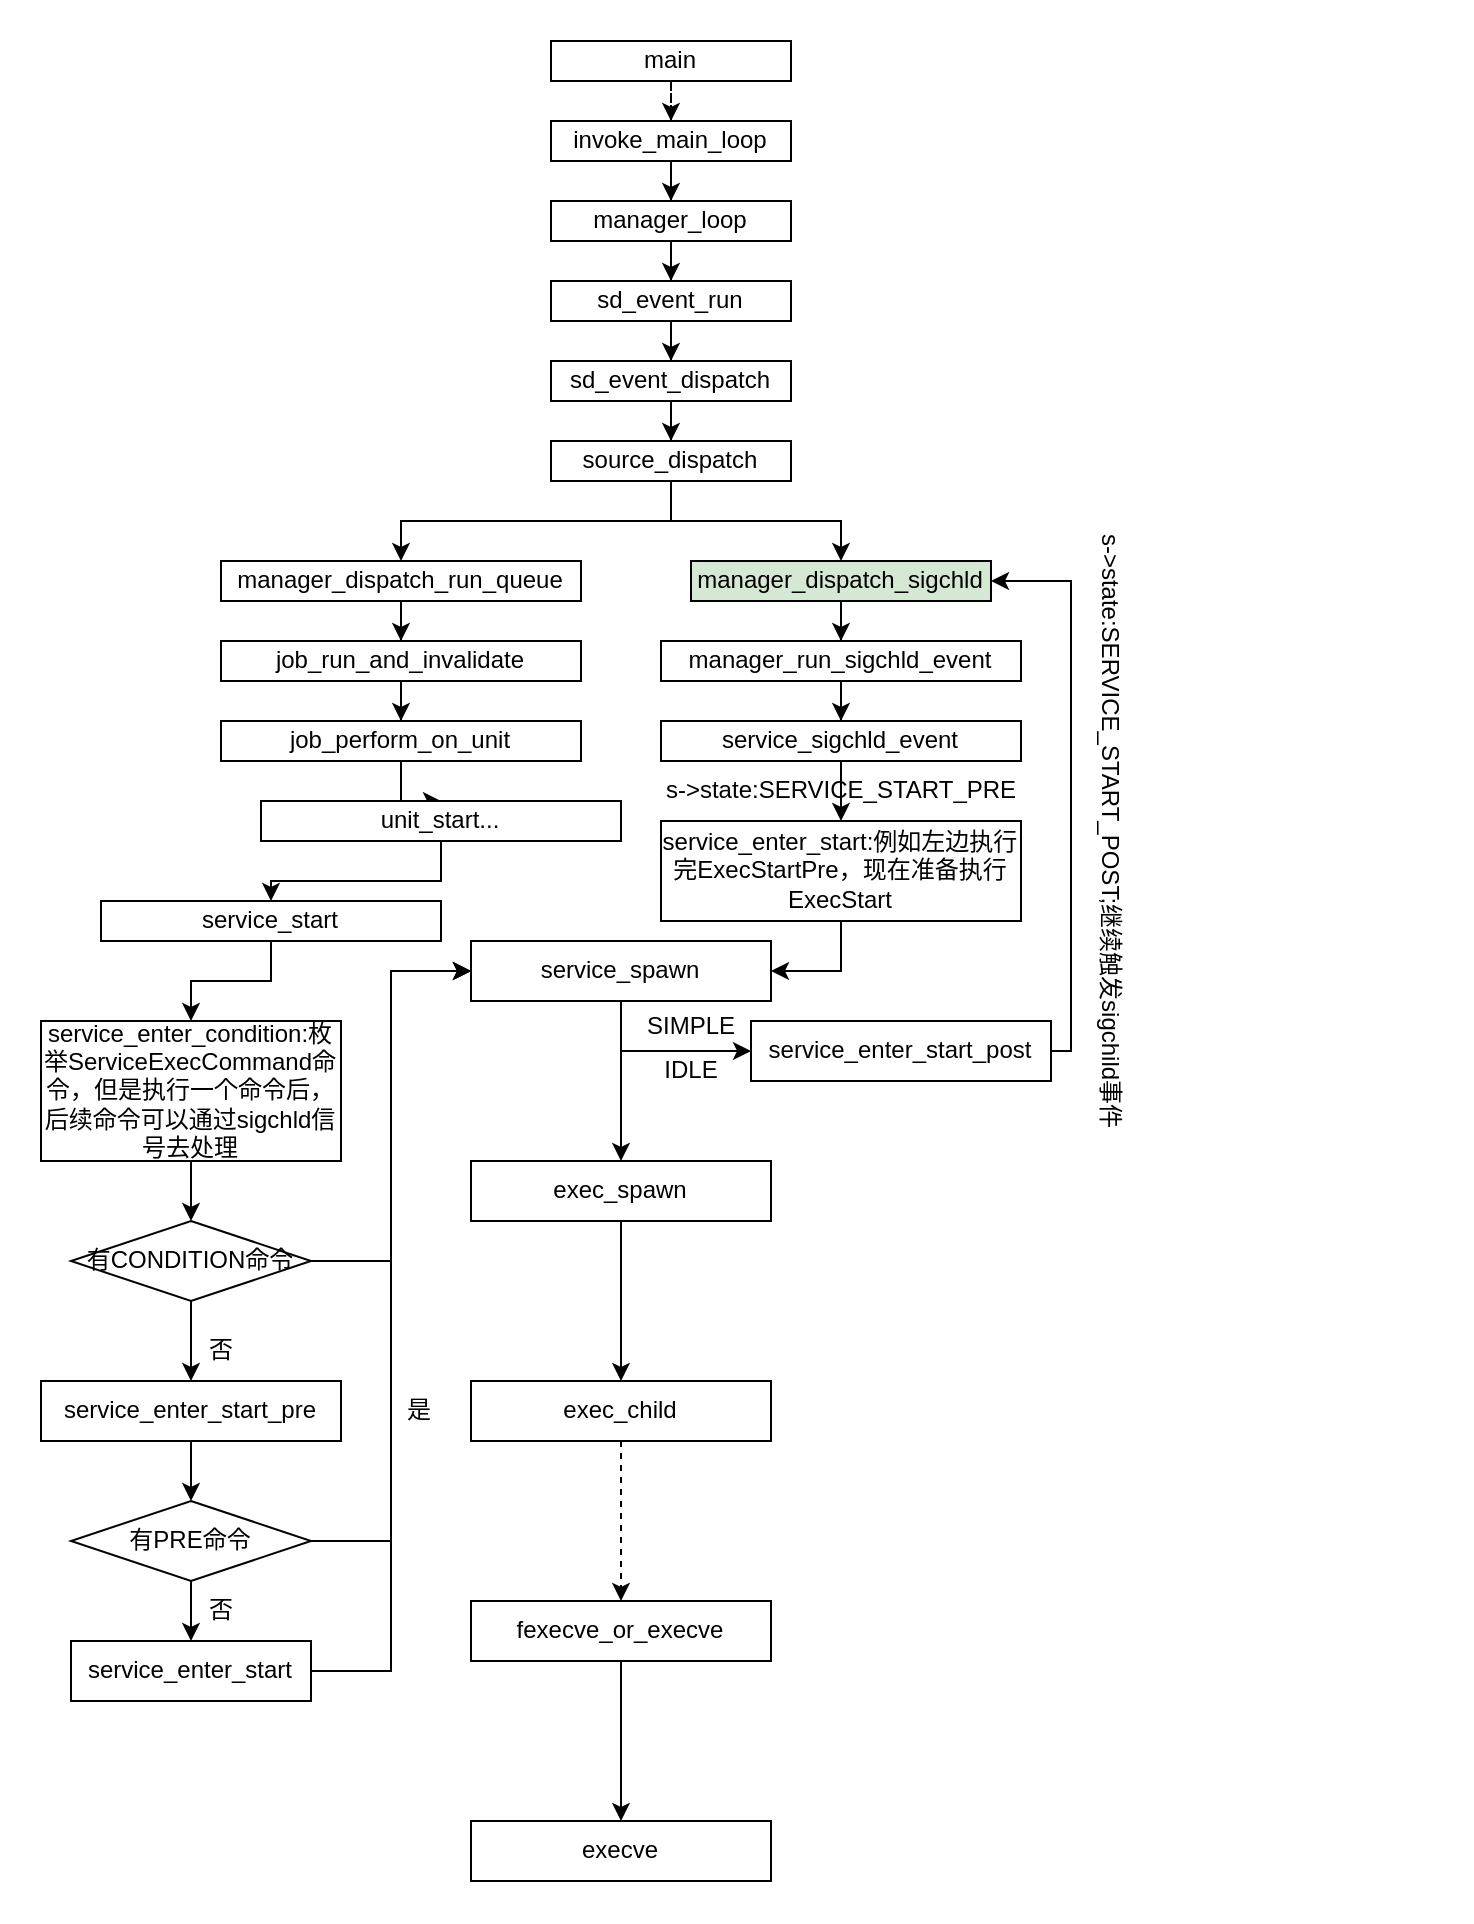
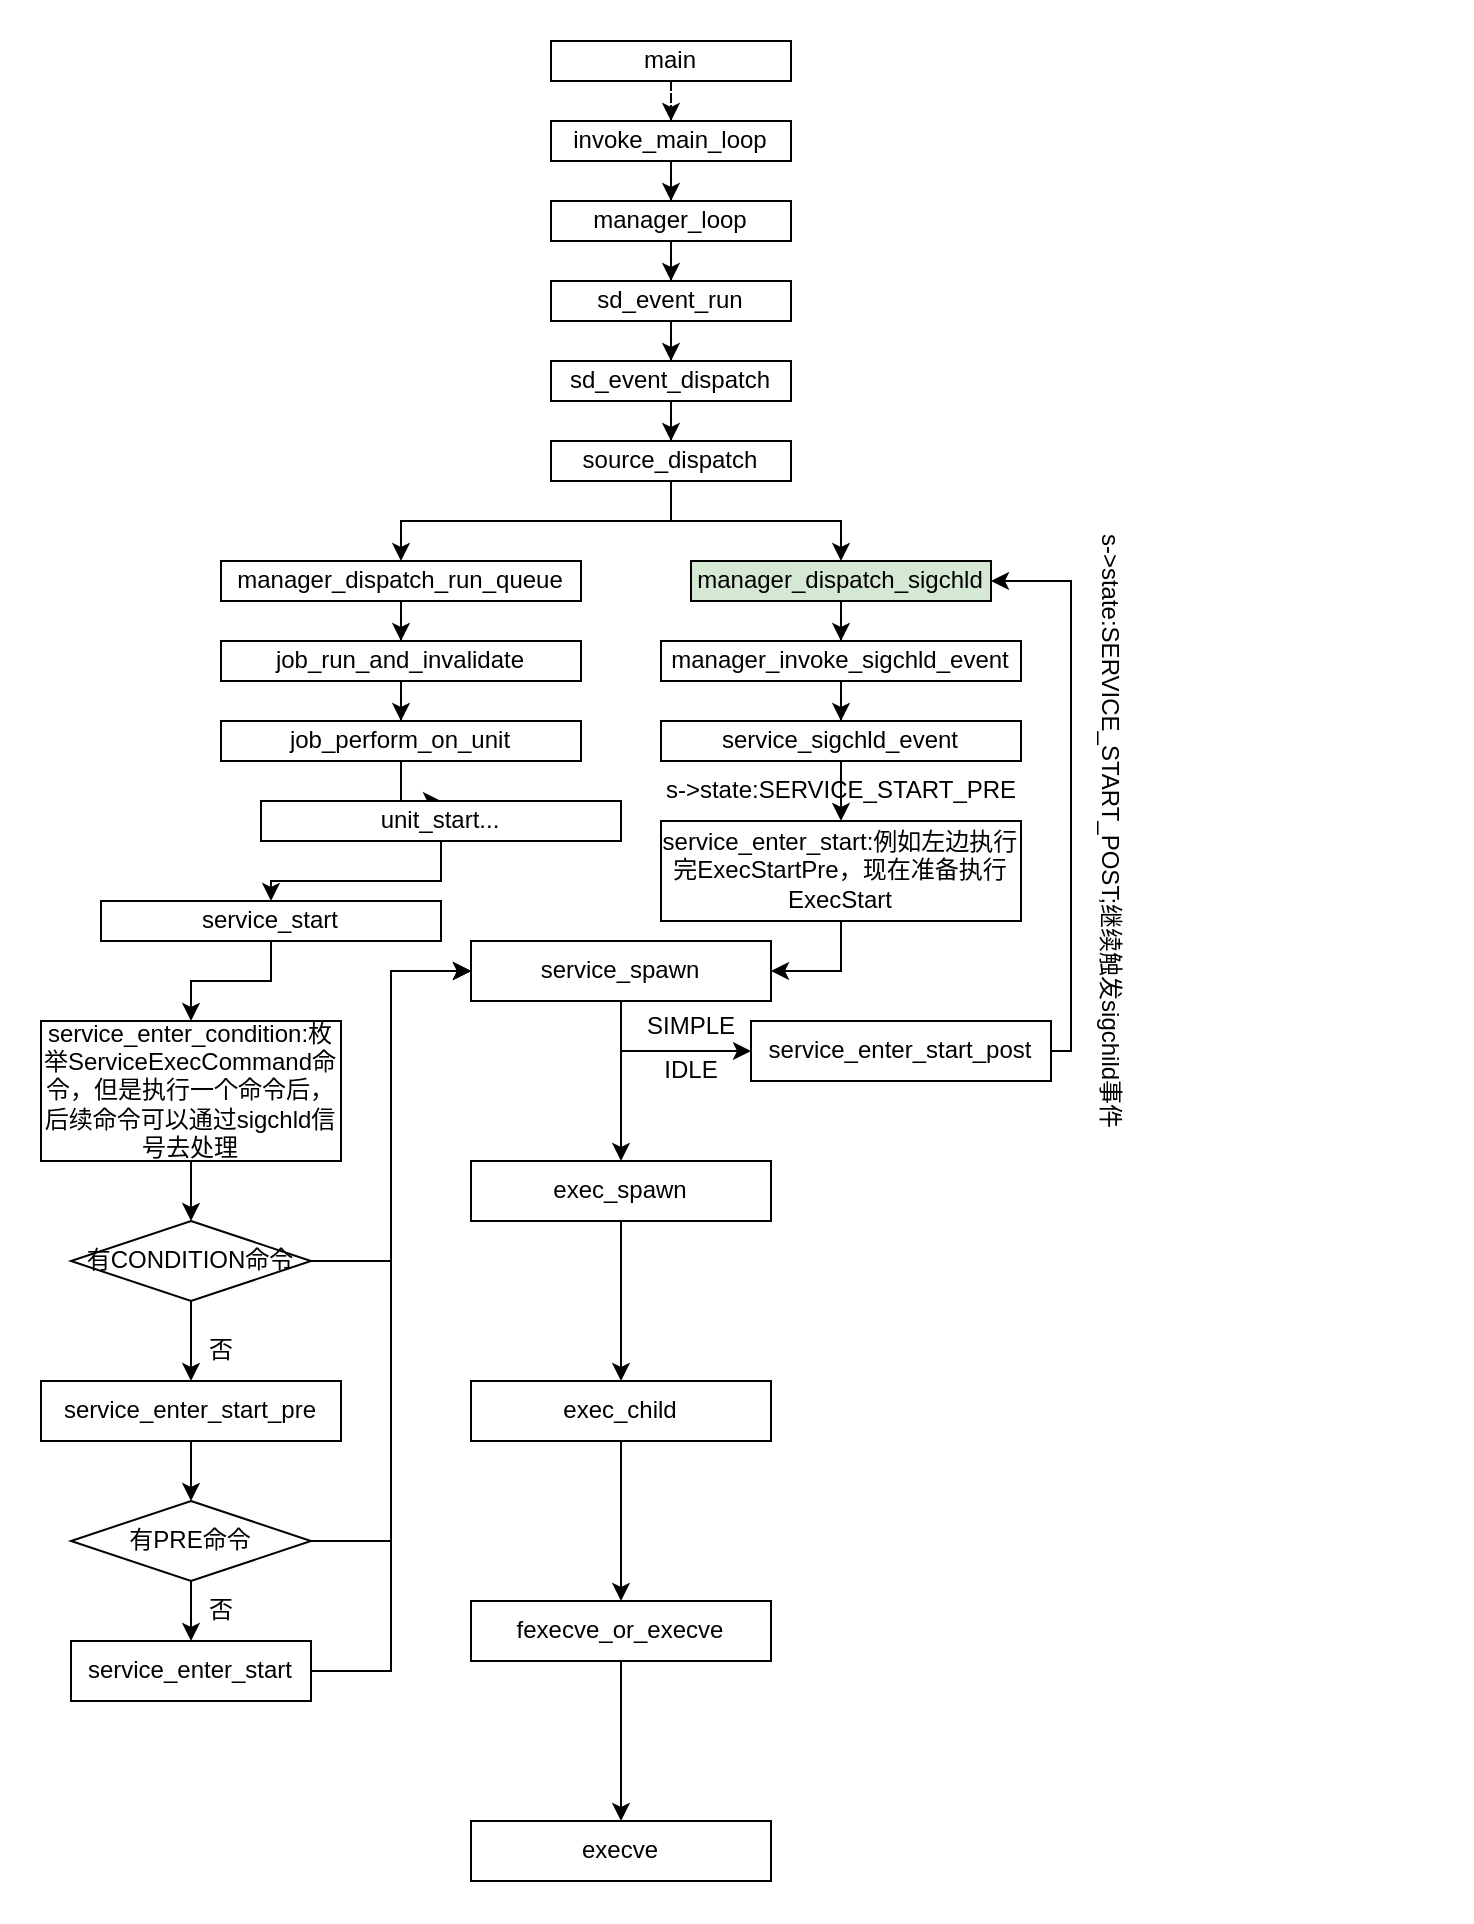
node "manager_run_sigchld_event": label "manager_run_sigchld_event" -> "manager_invoke_sigchld_event"
node "是": removed
edge "exec_child" -> "fexecve_or_execve": style dashed -> solid
